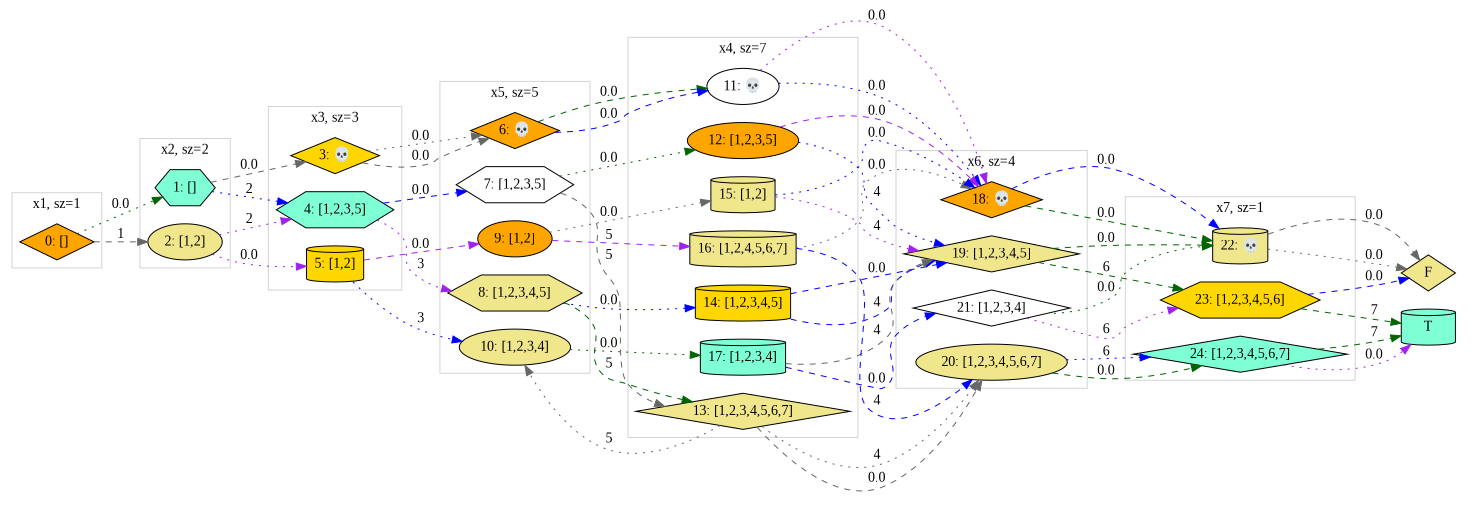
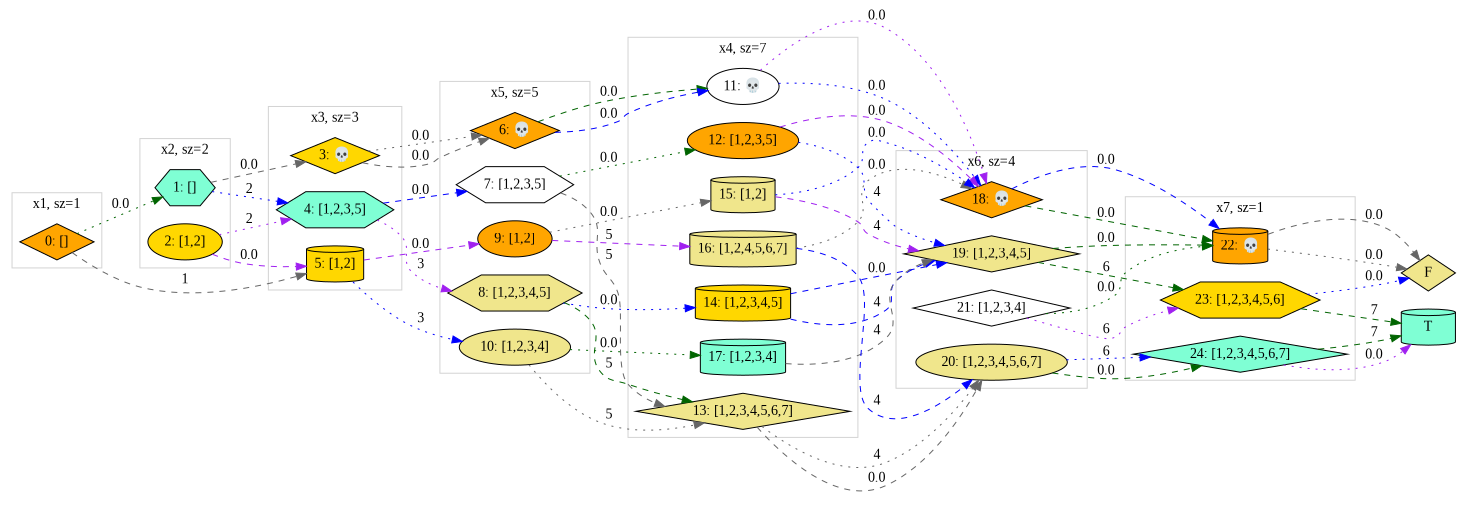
edge "15: [1,2]" -> "19: [1,2,3,4,5]": style dotted -> dashed
edge "0: []" -> "2: [1,2]": now "0: []" -> "5: [1,2]"
node "2: [1,2]": fillcolor khaki -> gold
node "22: 💀": fillcolor khaki -> orange
edge "2: [1,2]" -> "5: [1,2]": style dotted -> dashed
edge "23: [1,2,3,4,5,6]" -> "F": style dashed -> dotted
edge "17: [1,2,3,4]" -> "21: [1,2,3,4]": removed, label "0.0"
edge "13: [1,2,3,4,5,6,7]" -> "10: [1,2,3,4]": reversed
